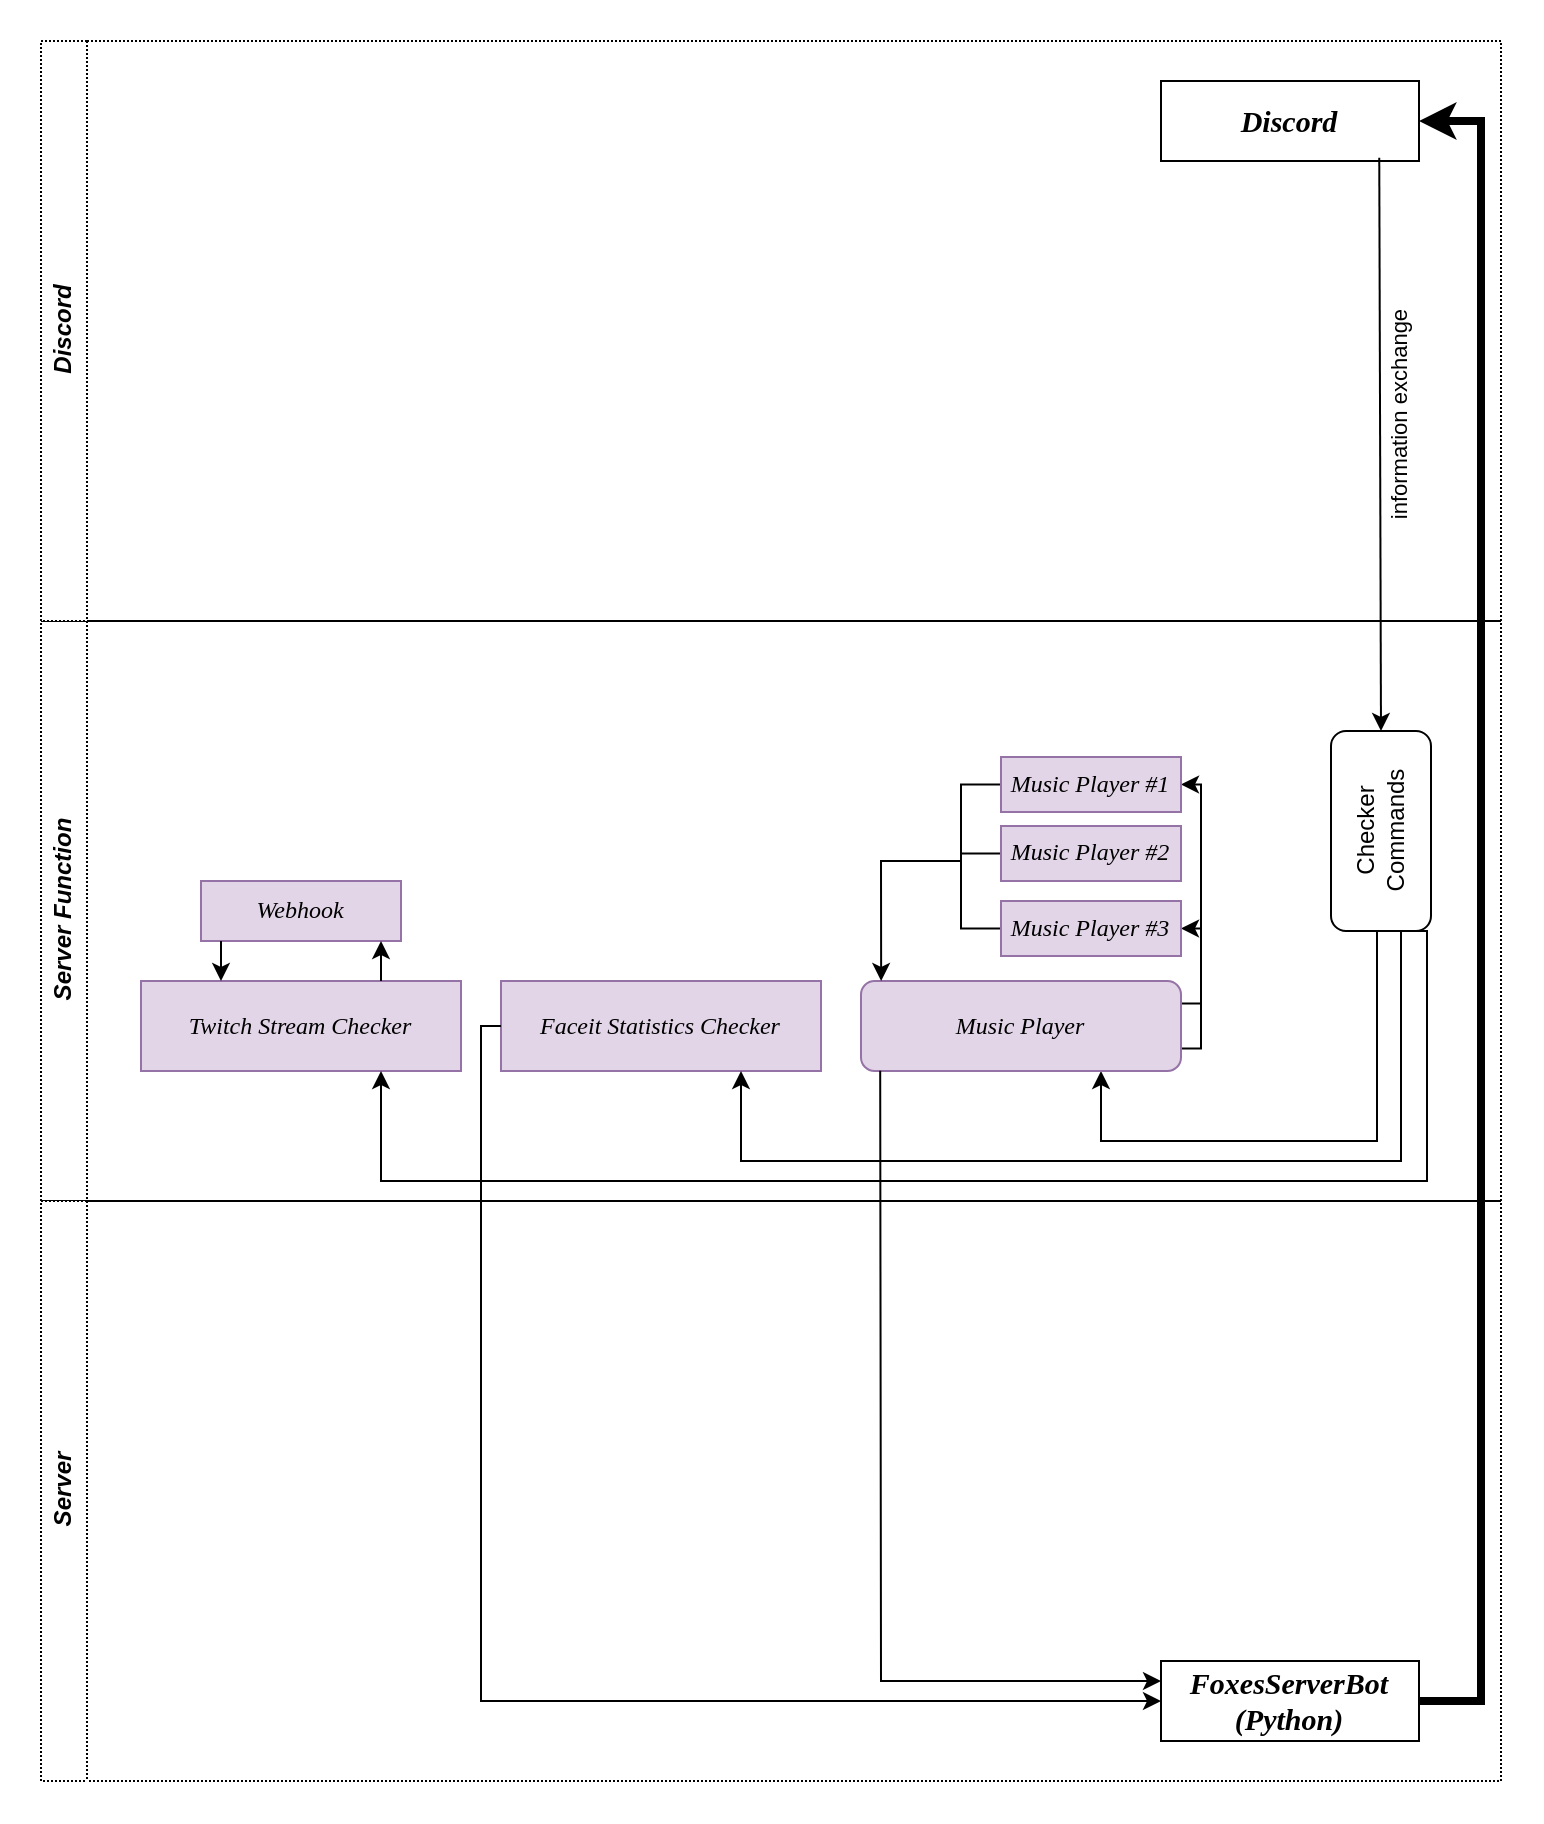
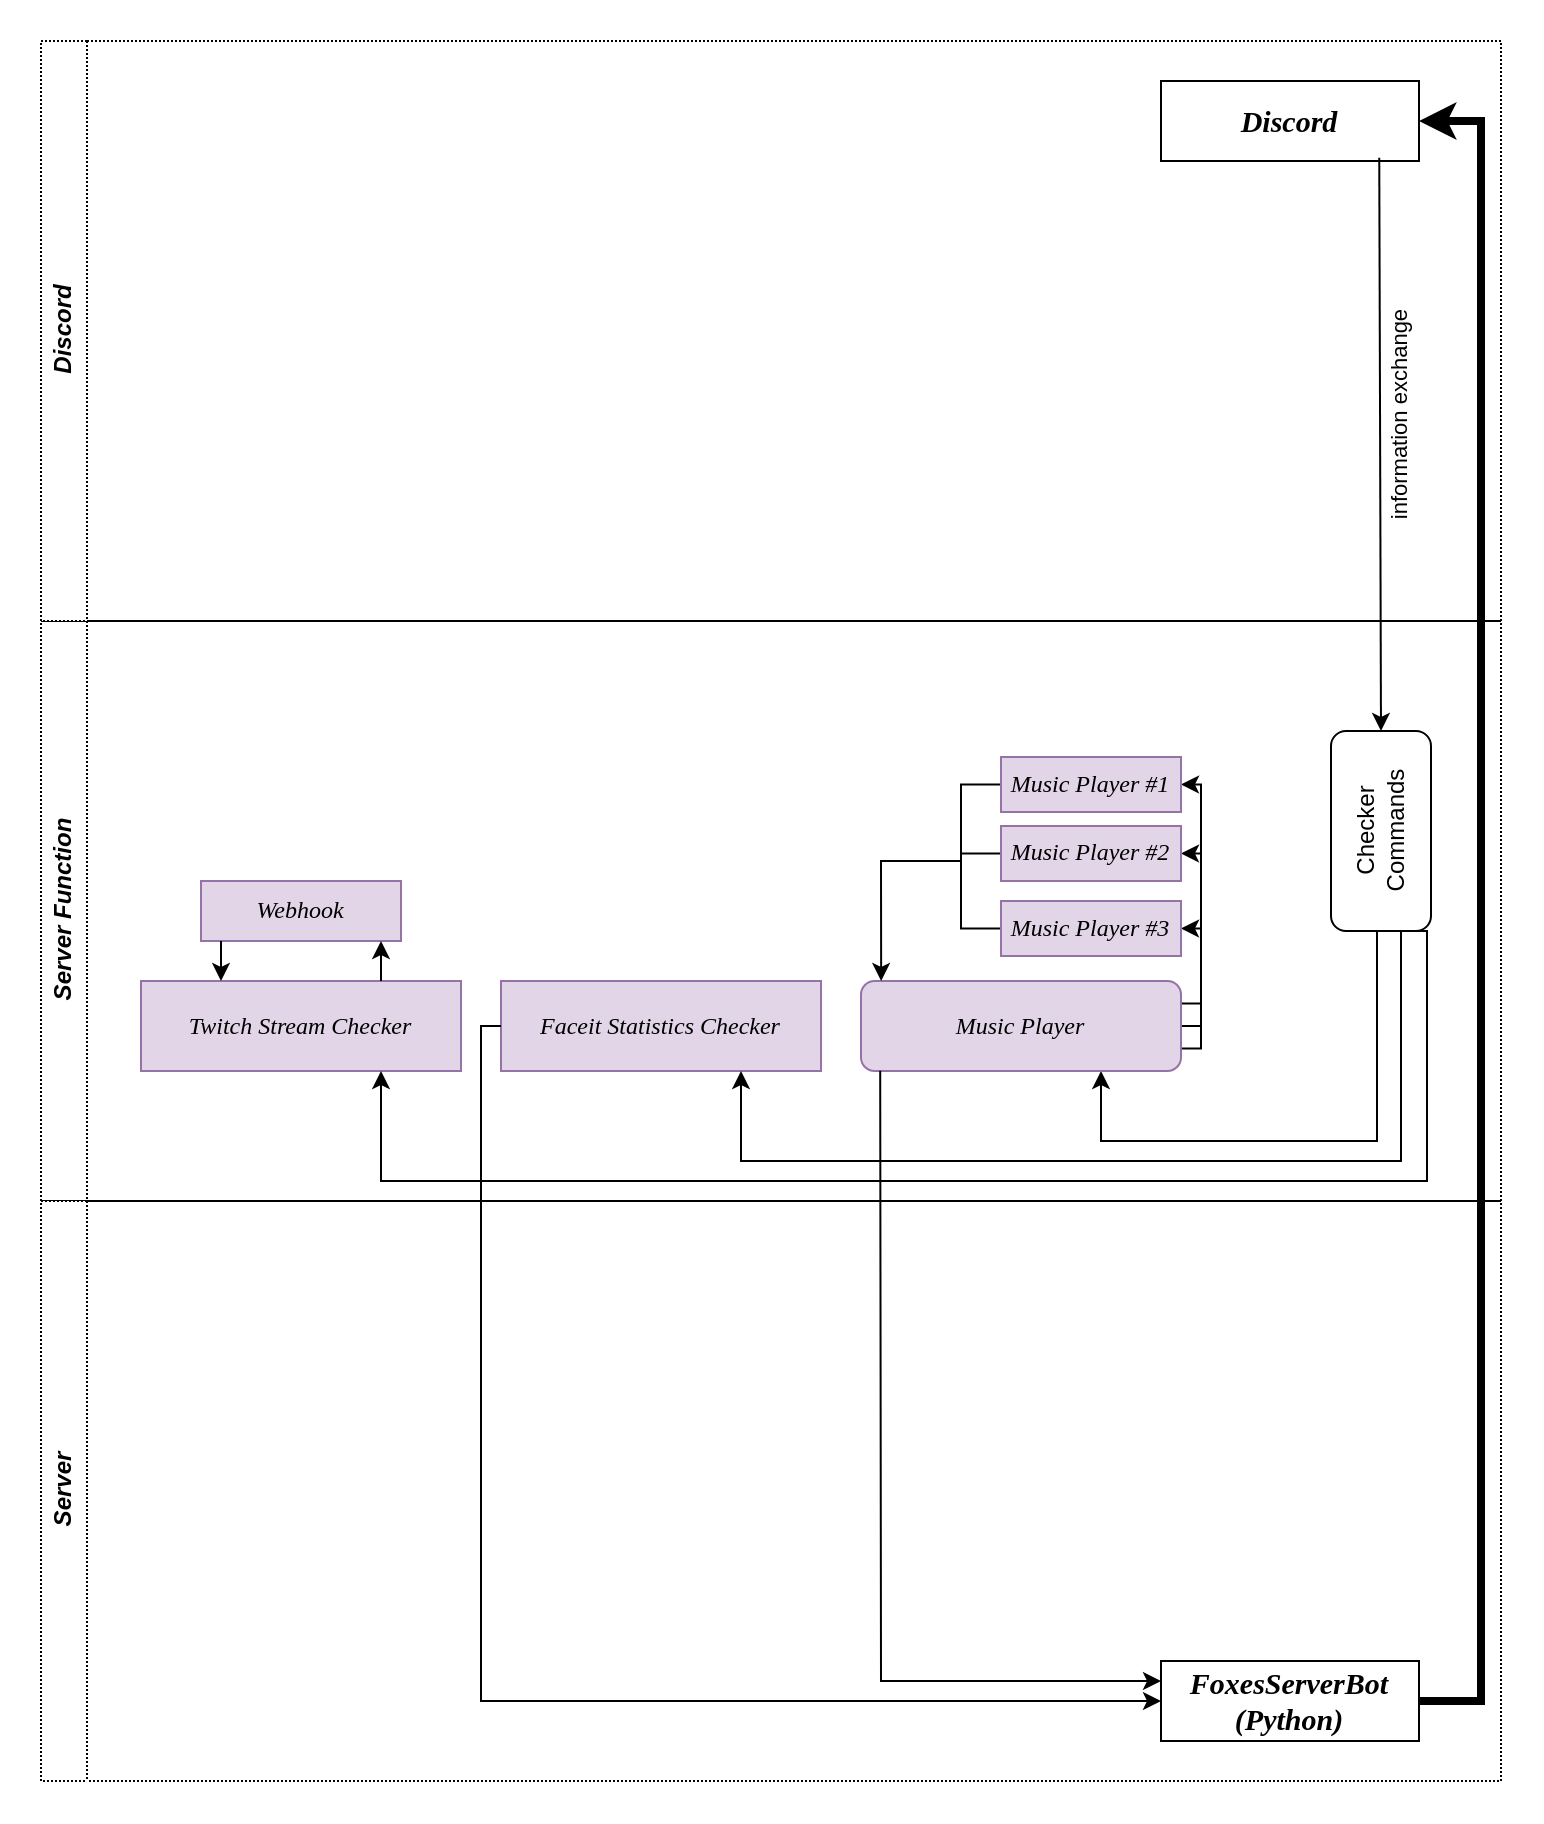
edge "Music Player" -> "Music Player #2": added
